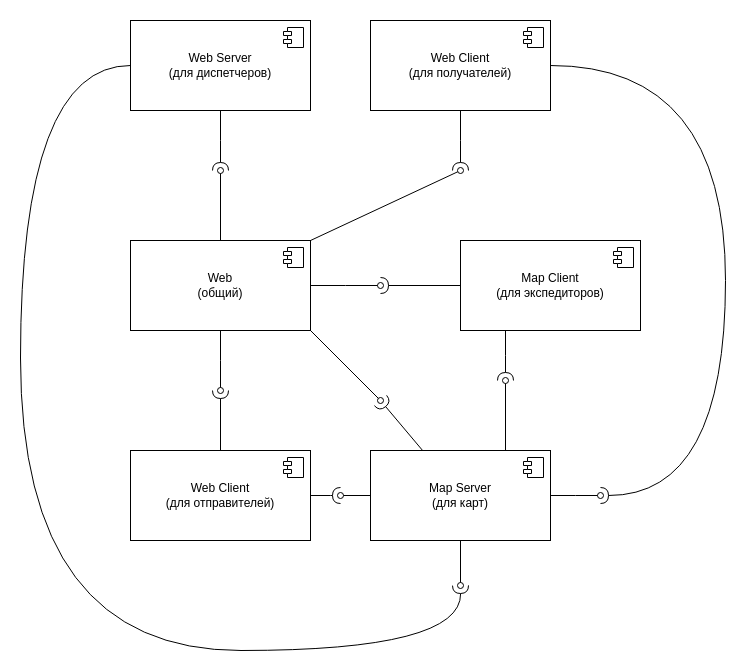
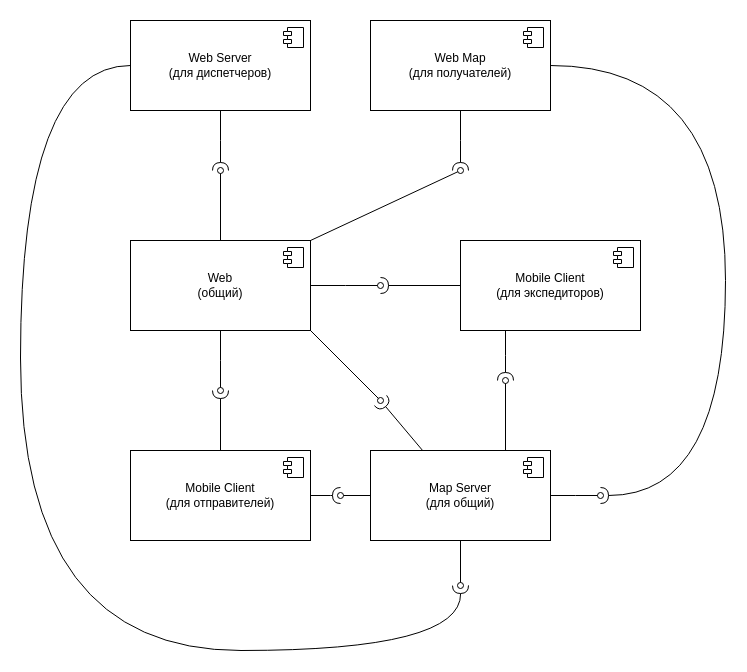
node "Web Client (для получателей)": label "Web Client (для получателей)" -> "Web Map (для получателей)"
node "Map Client (для экспедиторов)": label "Map Client (для экспедиторов)" -> "Mobile Client (для экспедиторов)"
node "Web Client (для отправителей)": label "Web Client (для отправителей)" -> "Mobile Client (для отправителей)"
node "Map Server (для карт)": label "Map Server (для карт)" -> "Map Server (для общий)"
